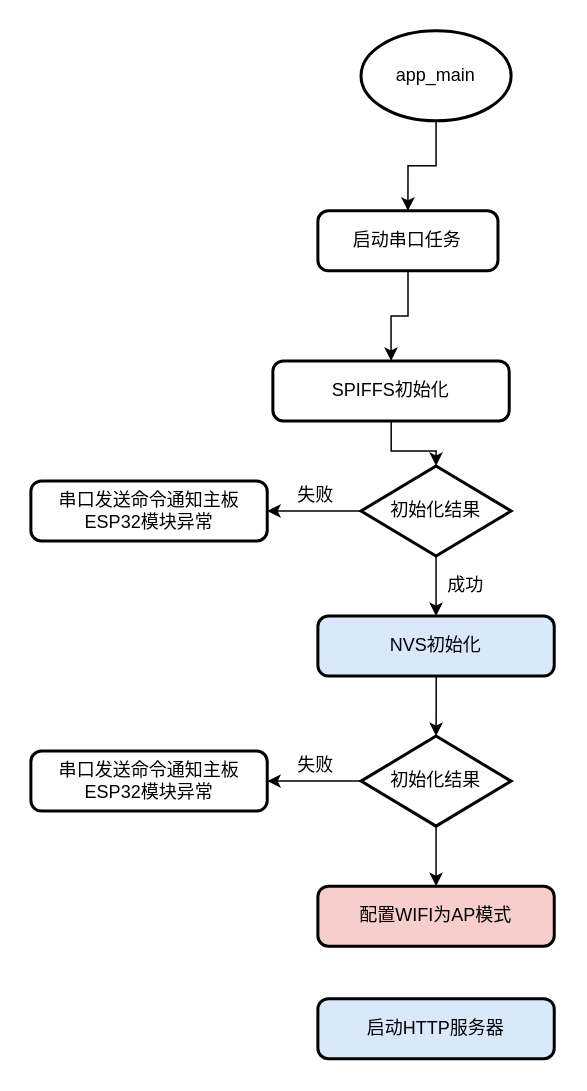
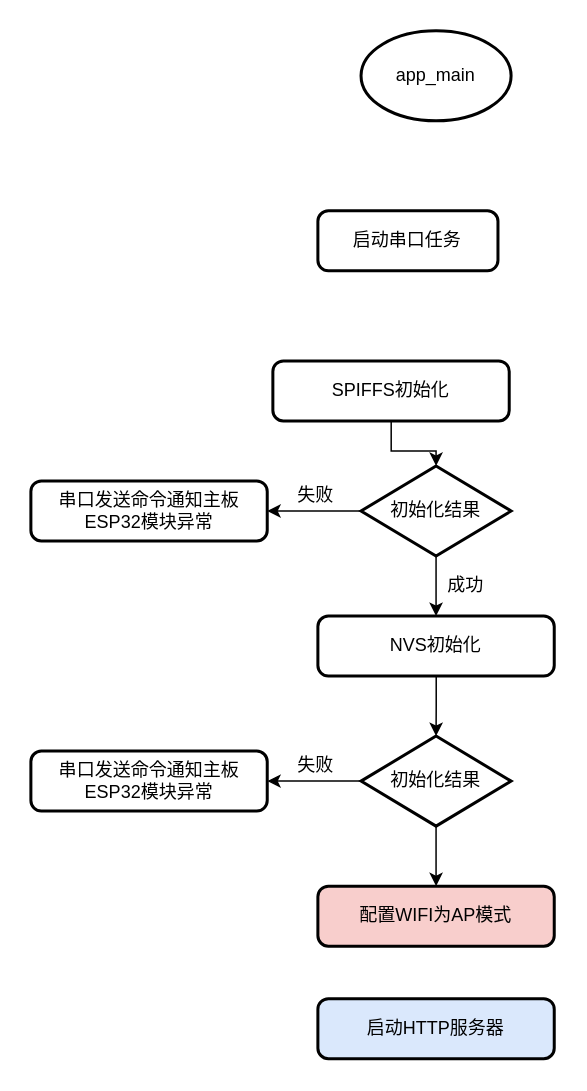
edge "app_main" -> "启动串口任务": removed
edge "启动串口任务" -> "SPIFFS初始化": removed
node "NVS初始化": fillcolor #dae8fc -> #ffffff
